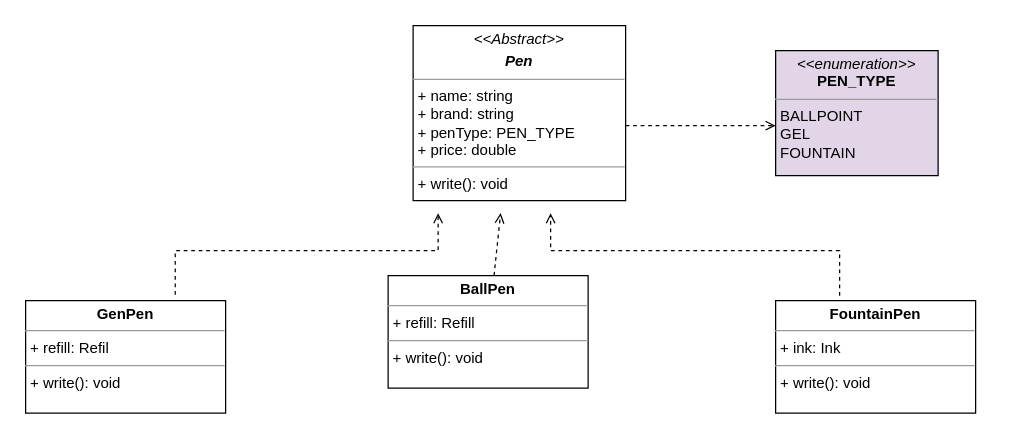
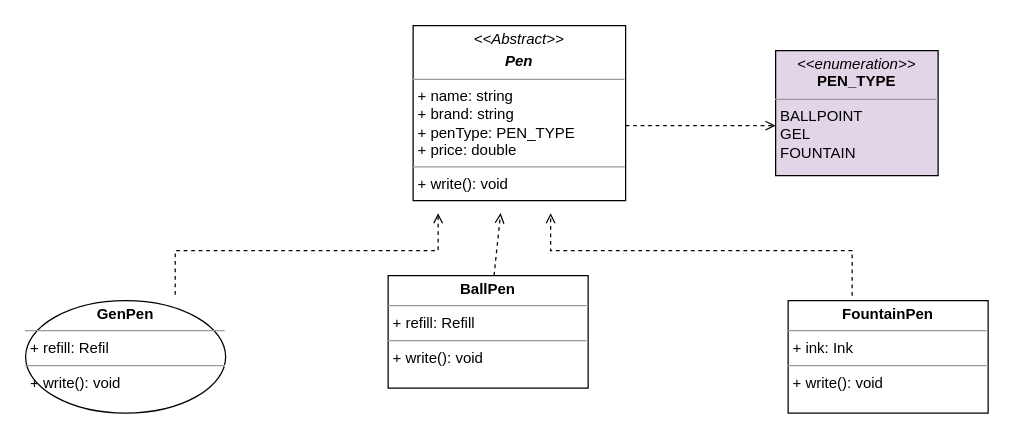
node "GenPen + refill: Refil + write(): void": shape rectangle -> ellipse
node "FountainPen + ink: Ink + write(): void": moved (876, 357) -> (888, 357)
